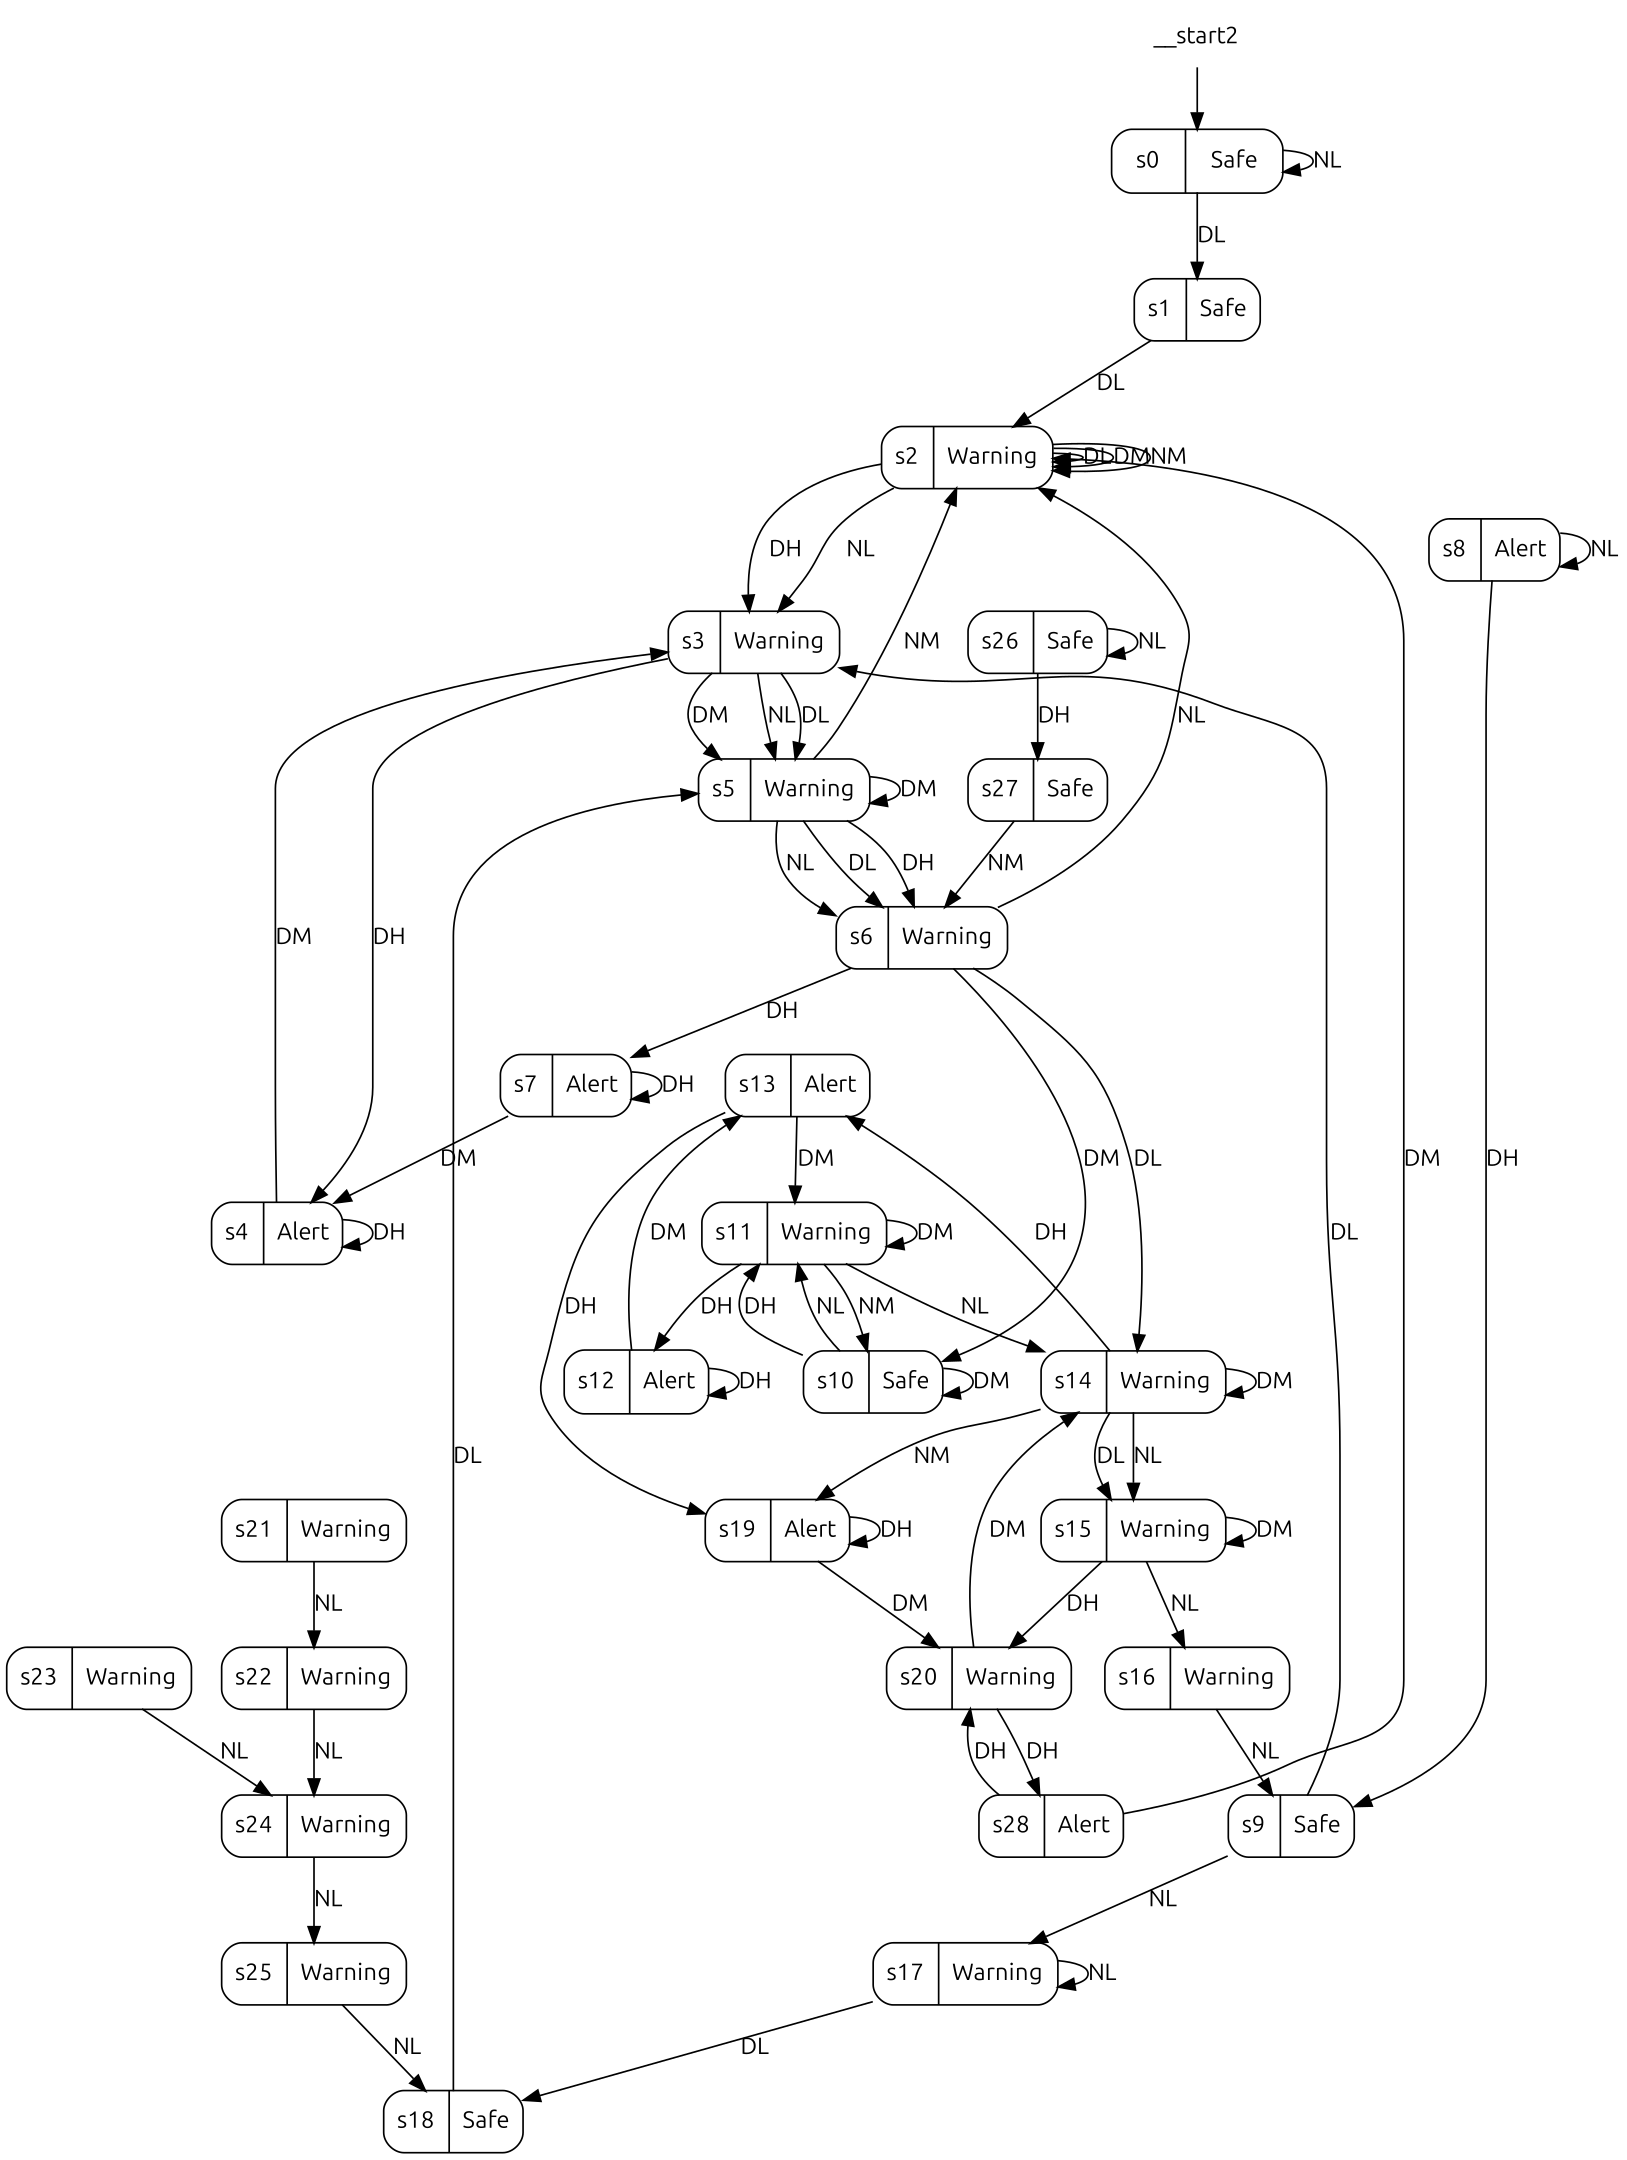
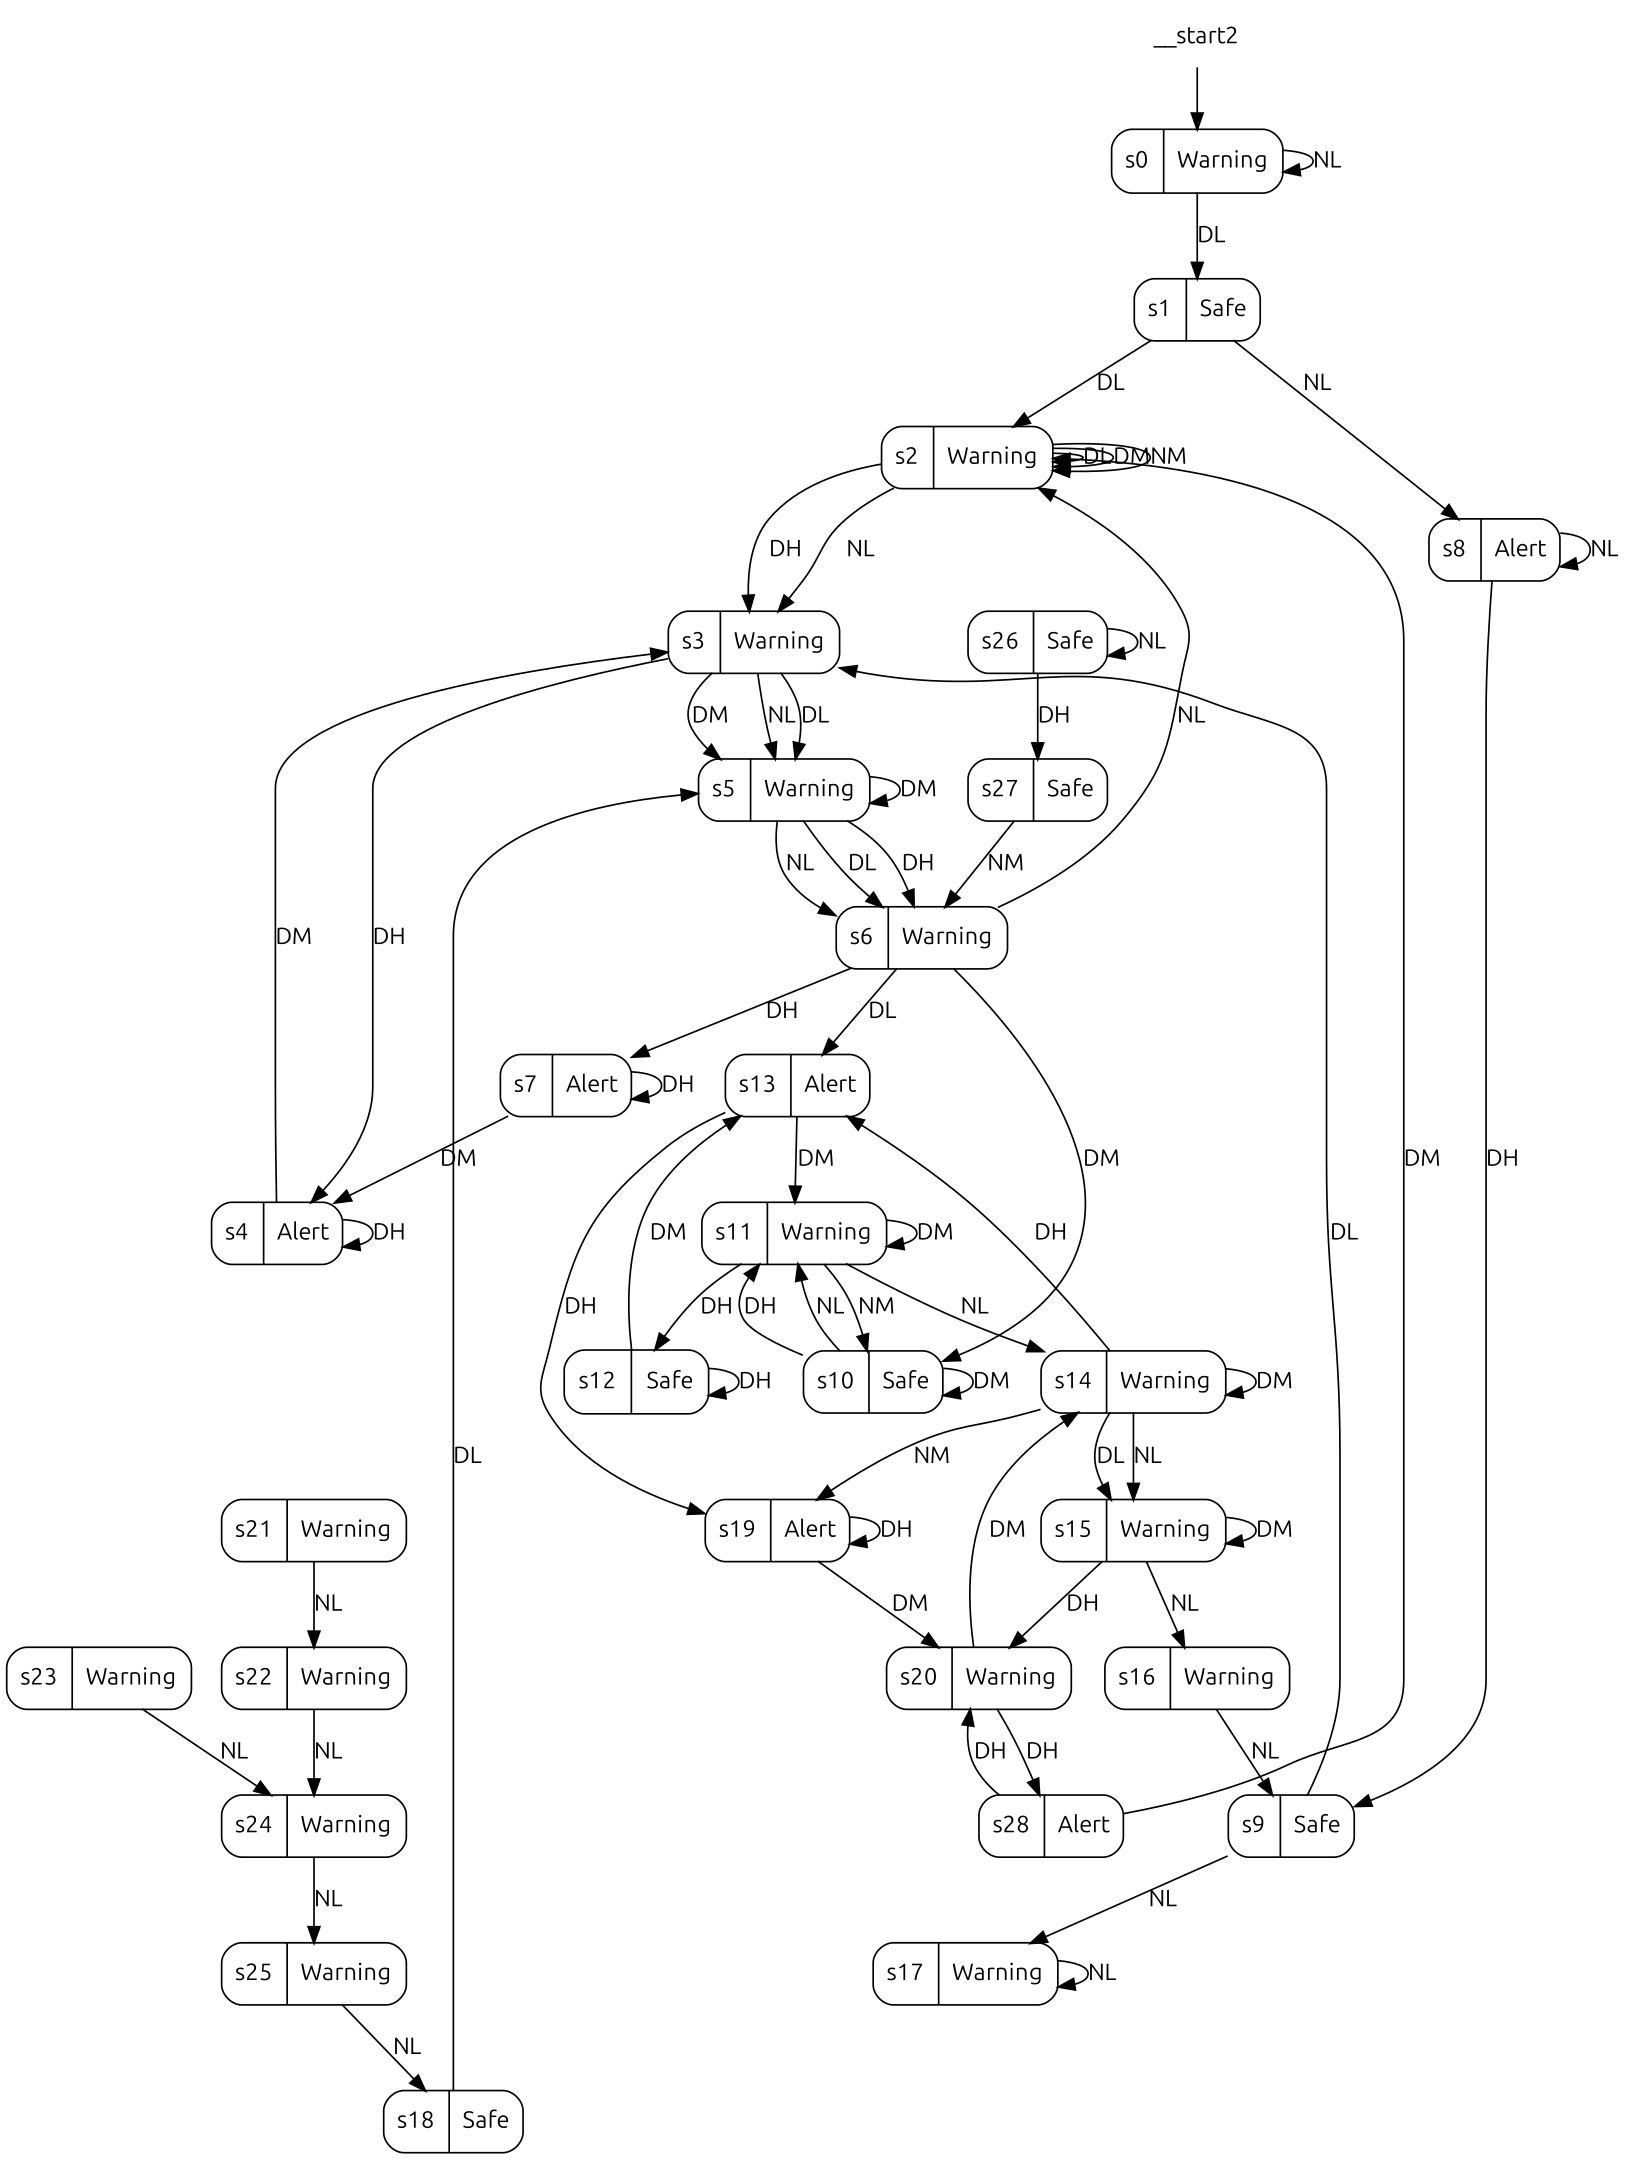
node "s0": text "Safe" -> "Warning"
edge "s1" -> "s8": added, label "NL"
edge "s5" -> "s2": removed, label "NM"
edge "s6" -> "s14": now "s6" -> "s13"
node "s12": text "Alert" -> "Safe"
edge "s17" -> "s18": removed, label "DL"
